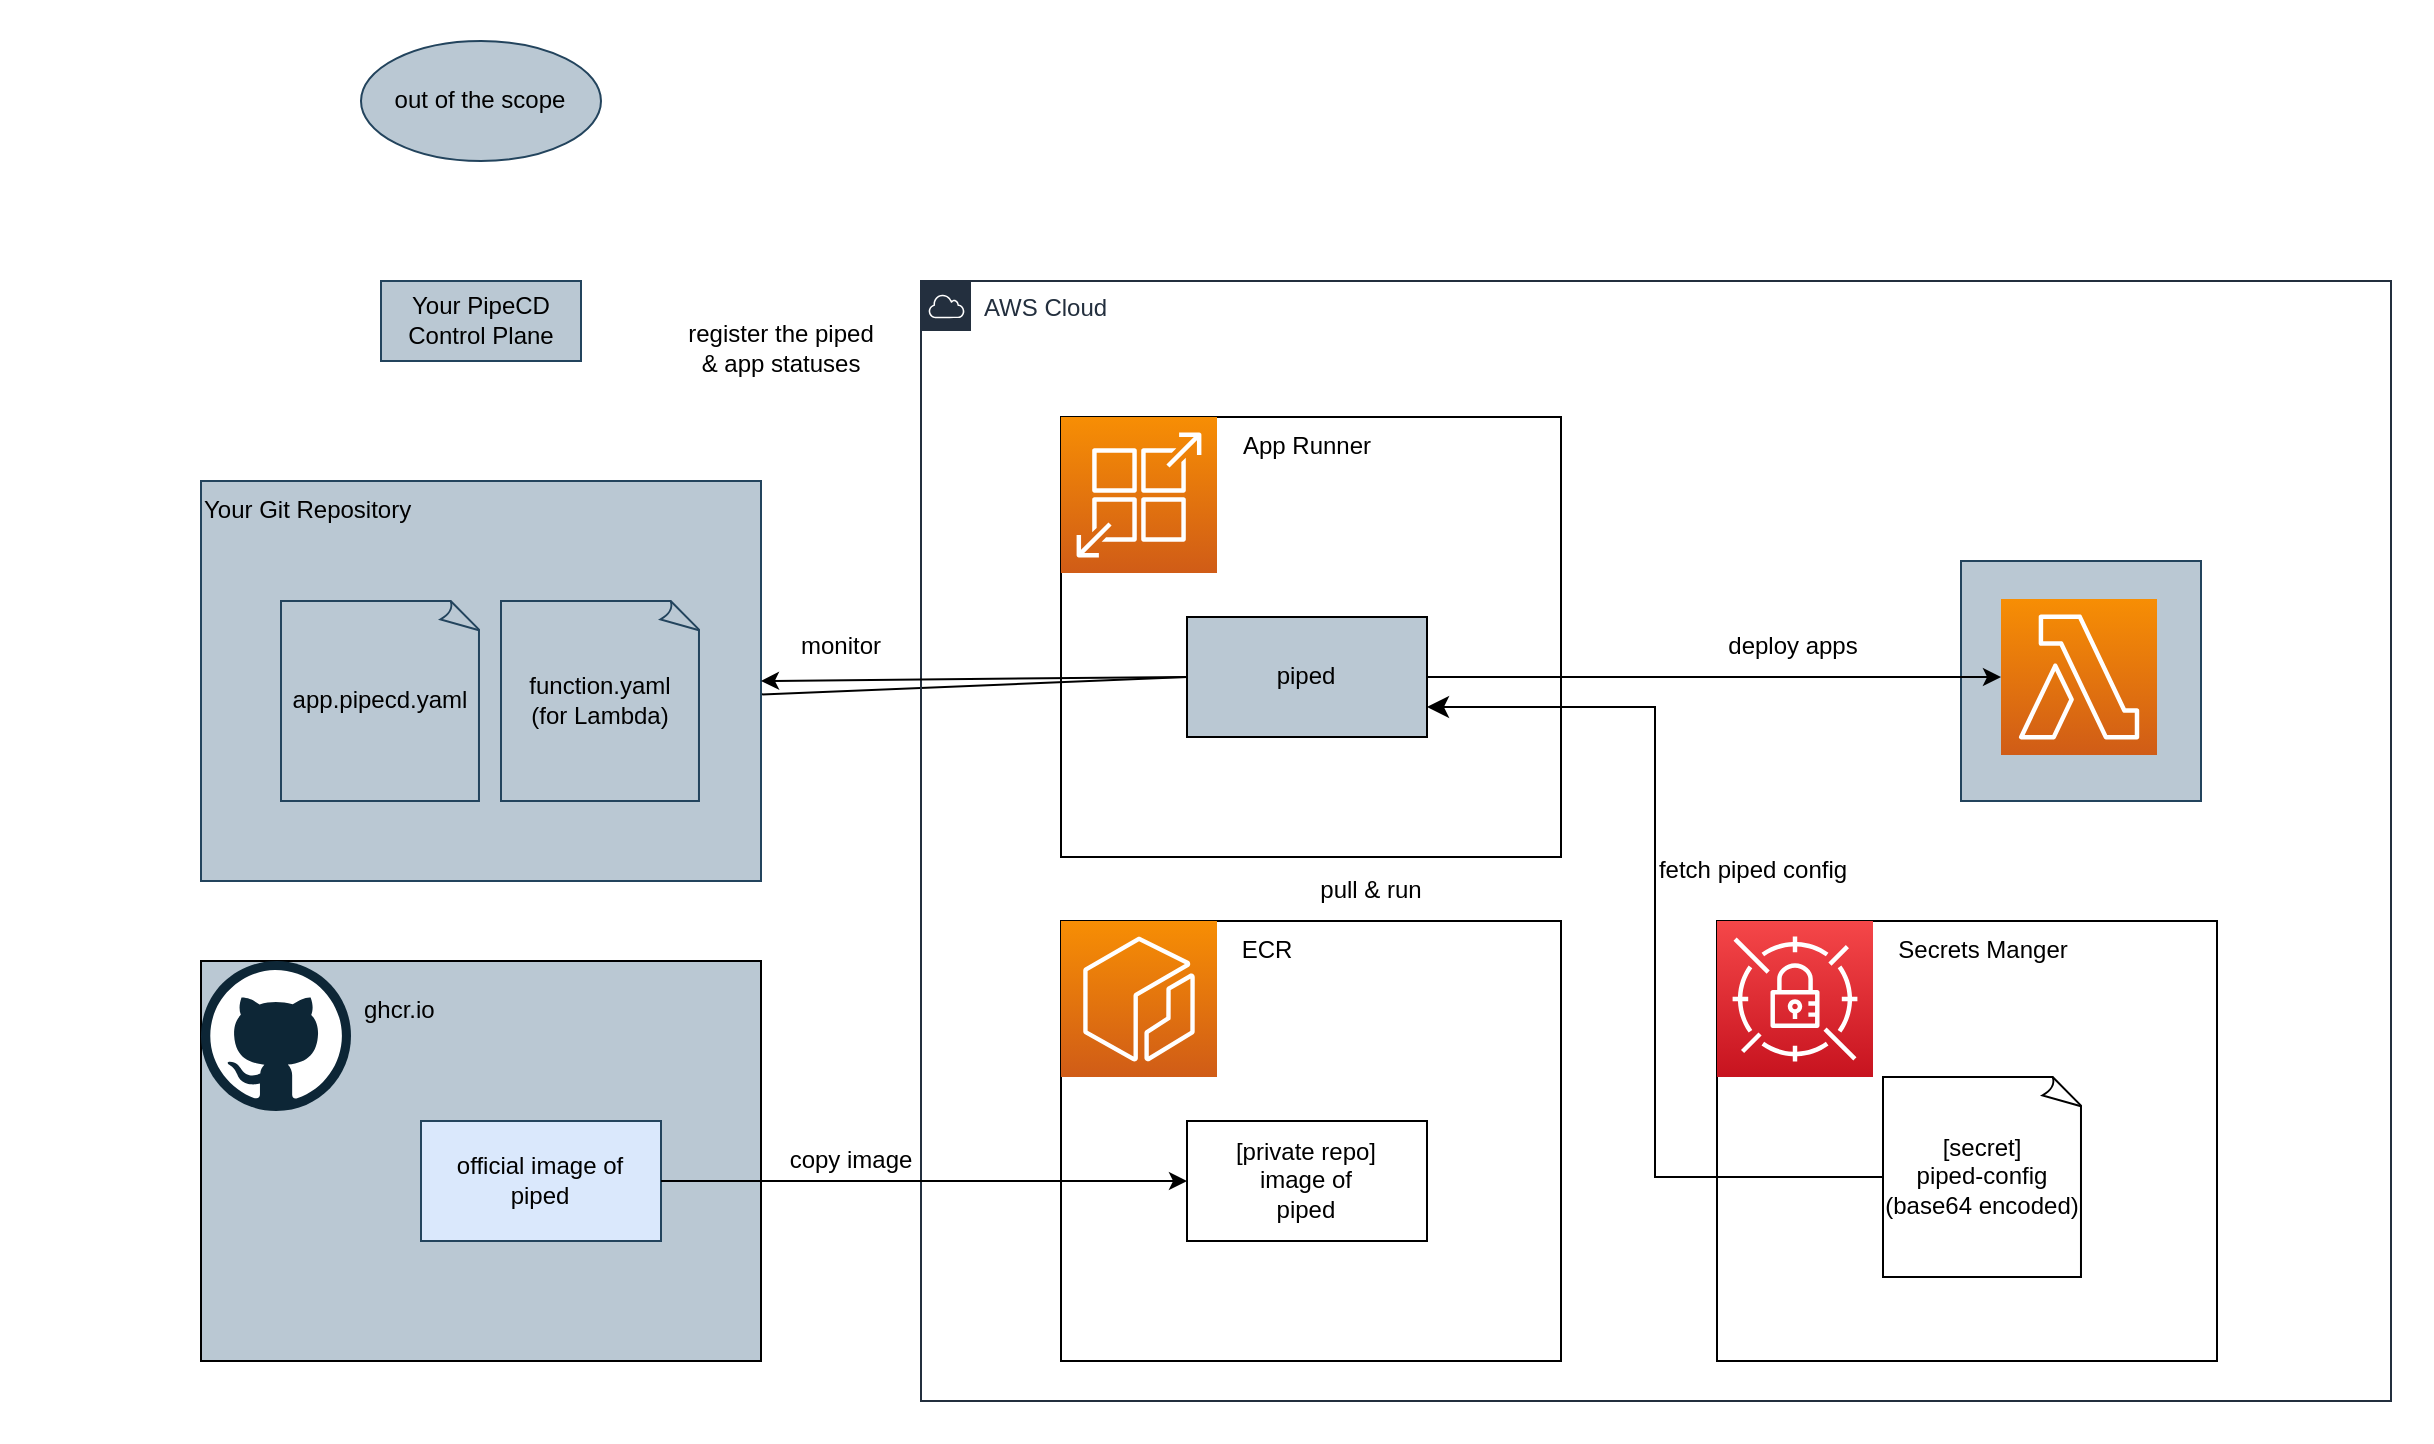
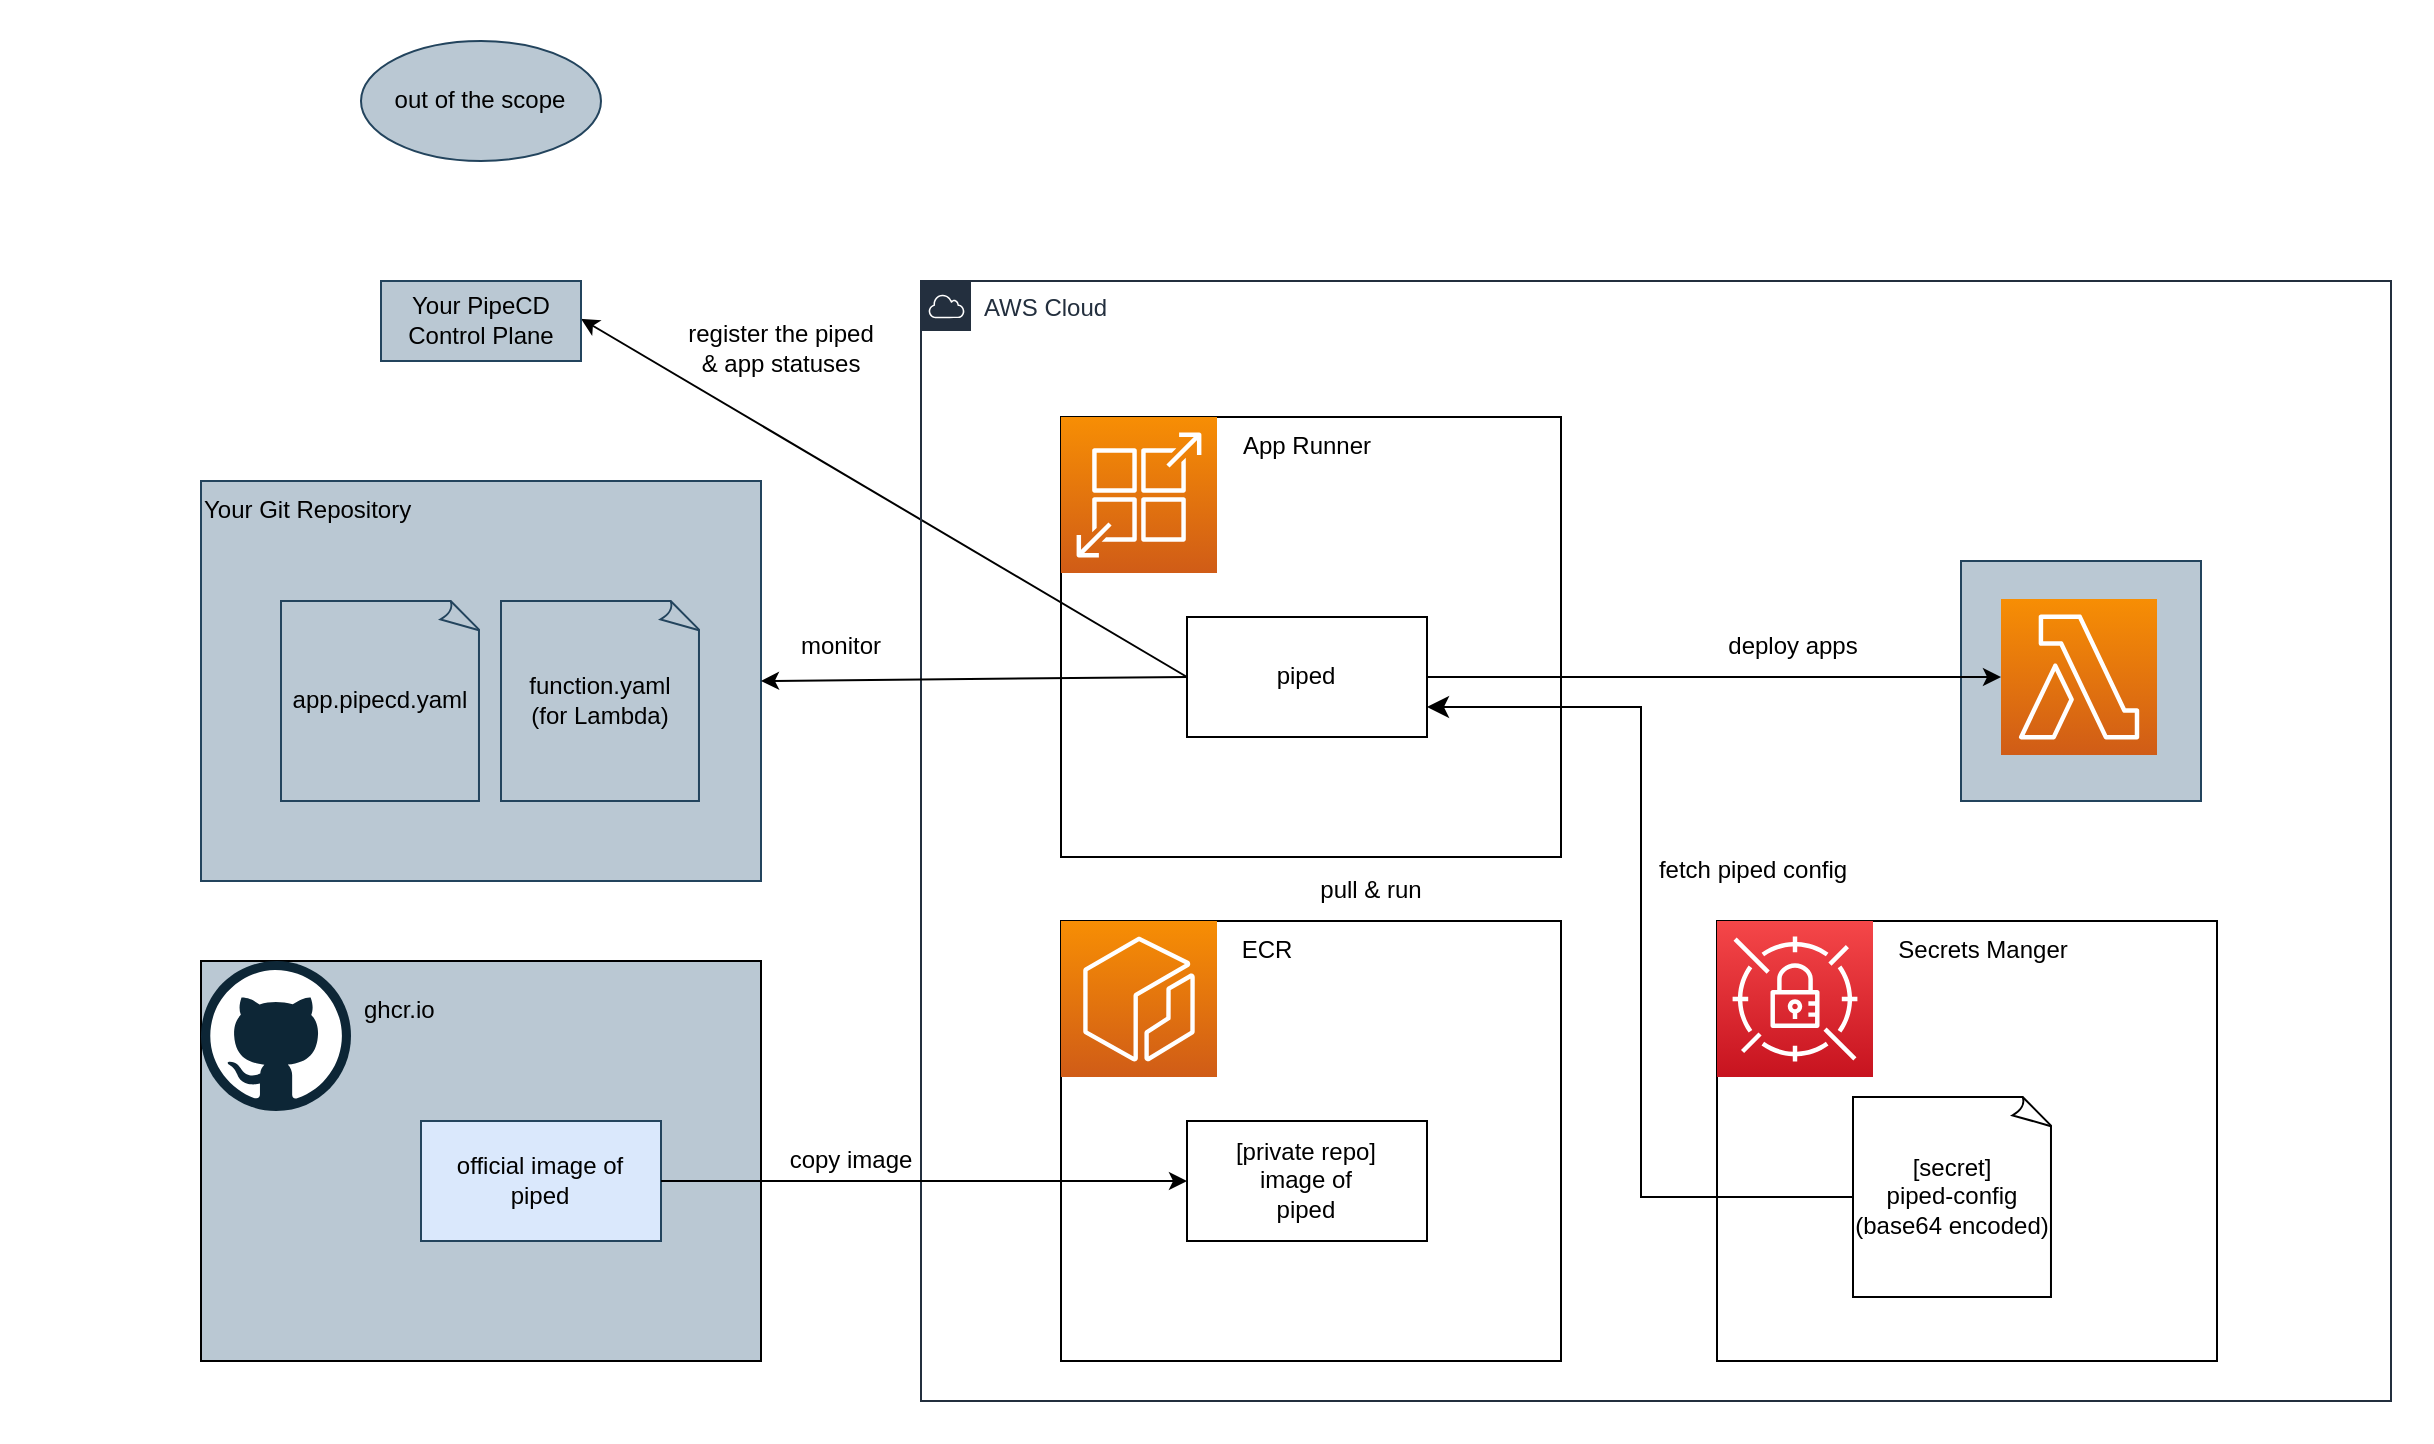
node "piped": fillcolor #bac8d3 -> #ffffff
edge "piped" -> "function.yaml (for Lambda)": now "piped" -> "Your PipeCD Control Plane"
node "[secret] piped-config (base64 encoded)": moved (1983, 1177) -> (1953, 1197)
